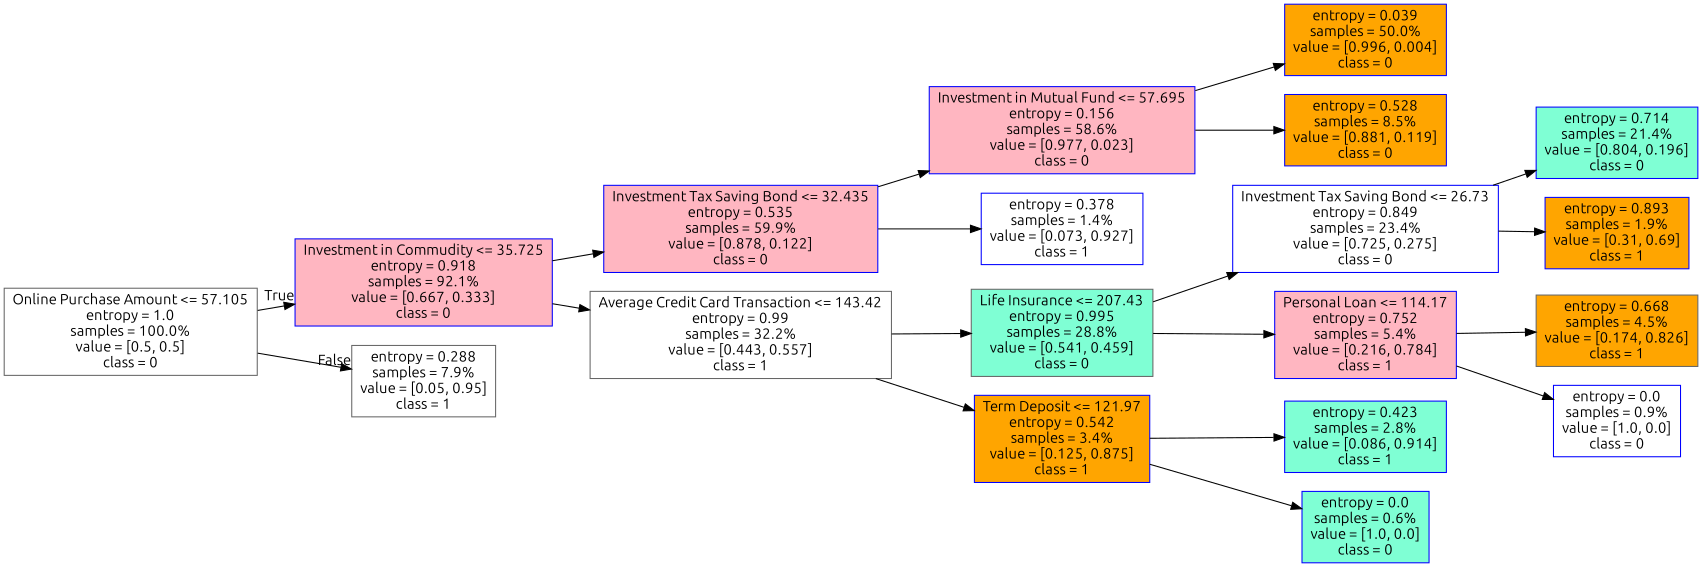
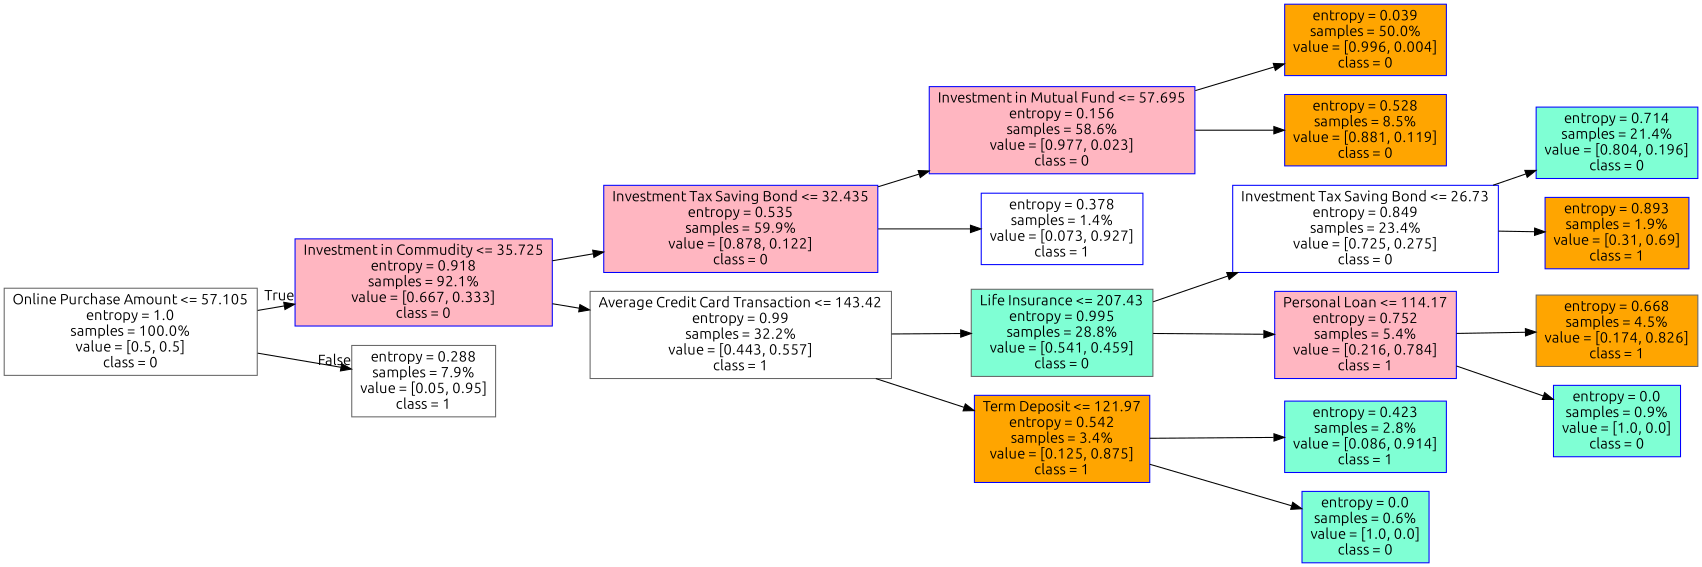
node "entropy = 0.0 samples = 0.9% value = [1.0, 0.0] class = 0": fillcolor white -> aquamarine
